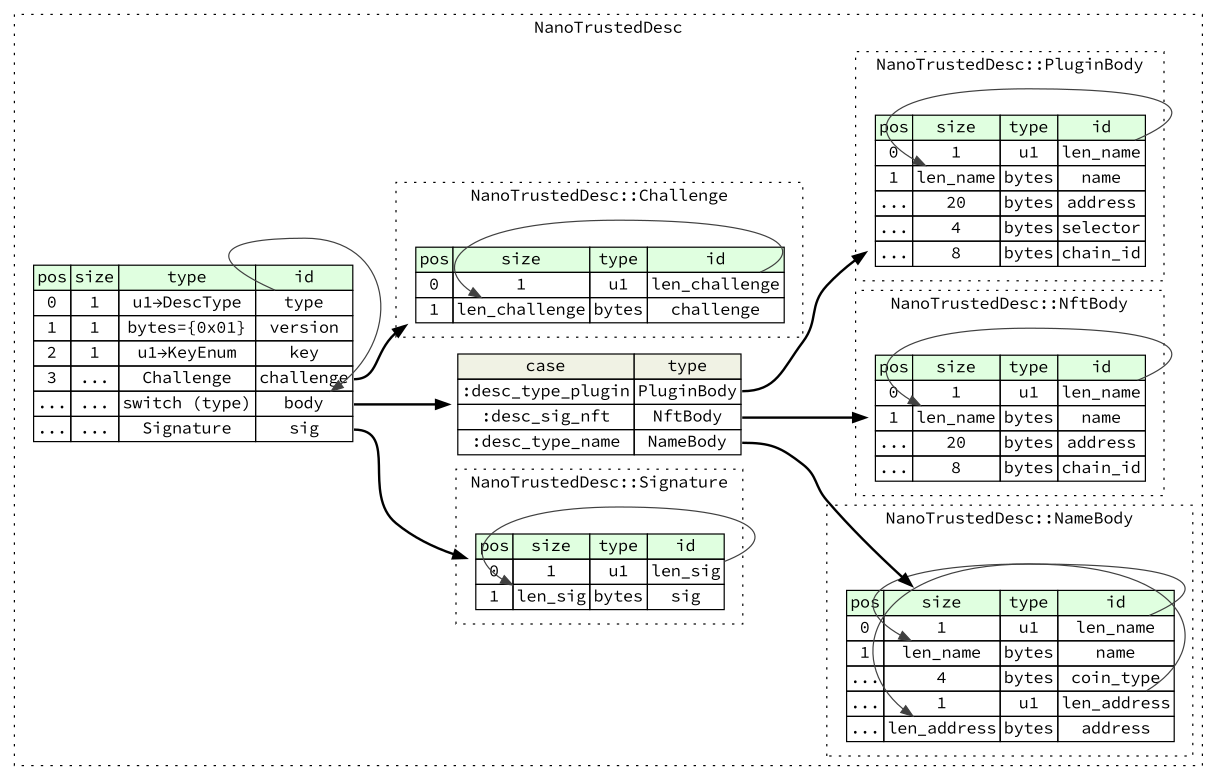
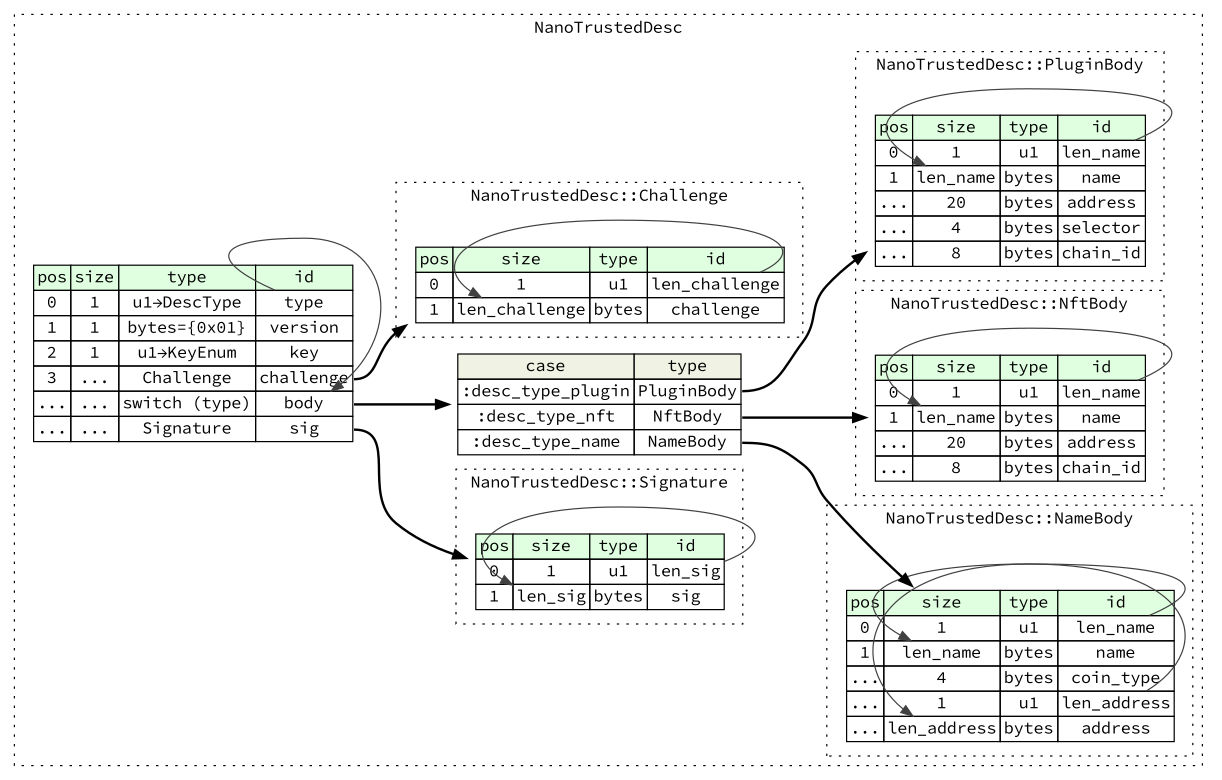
node "case": text ":desc_sig_nft" -> ":desc_type_nft"
